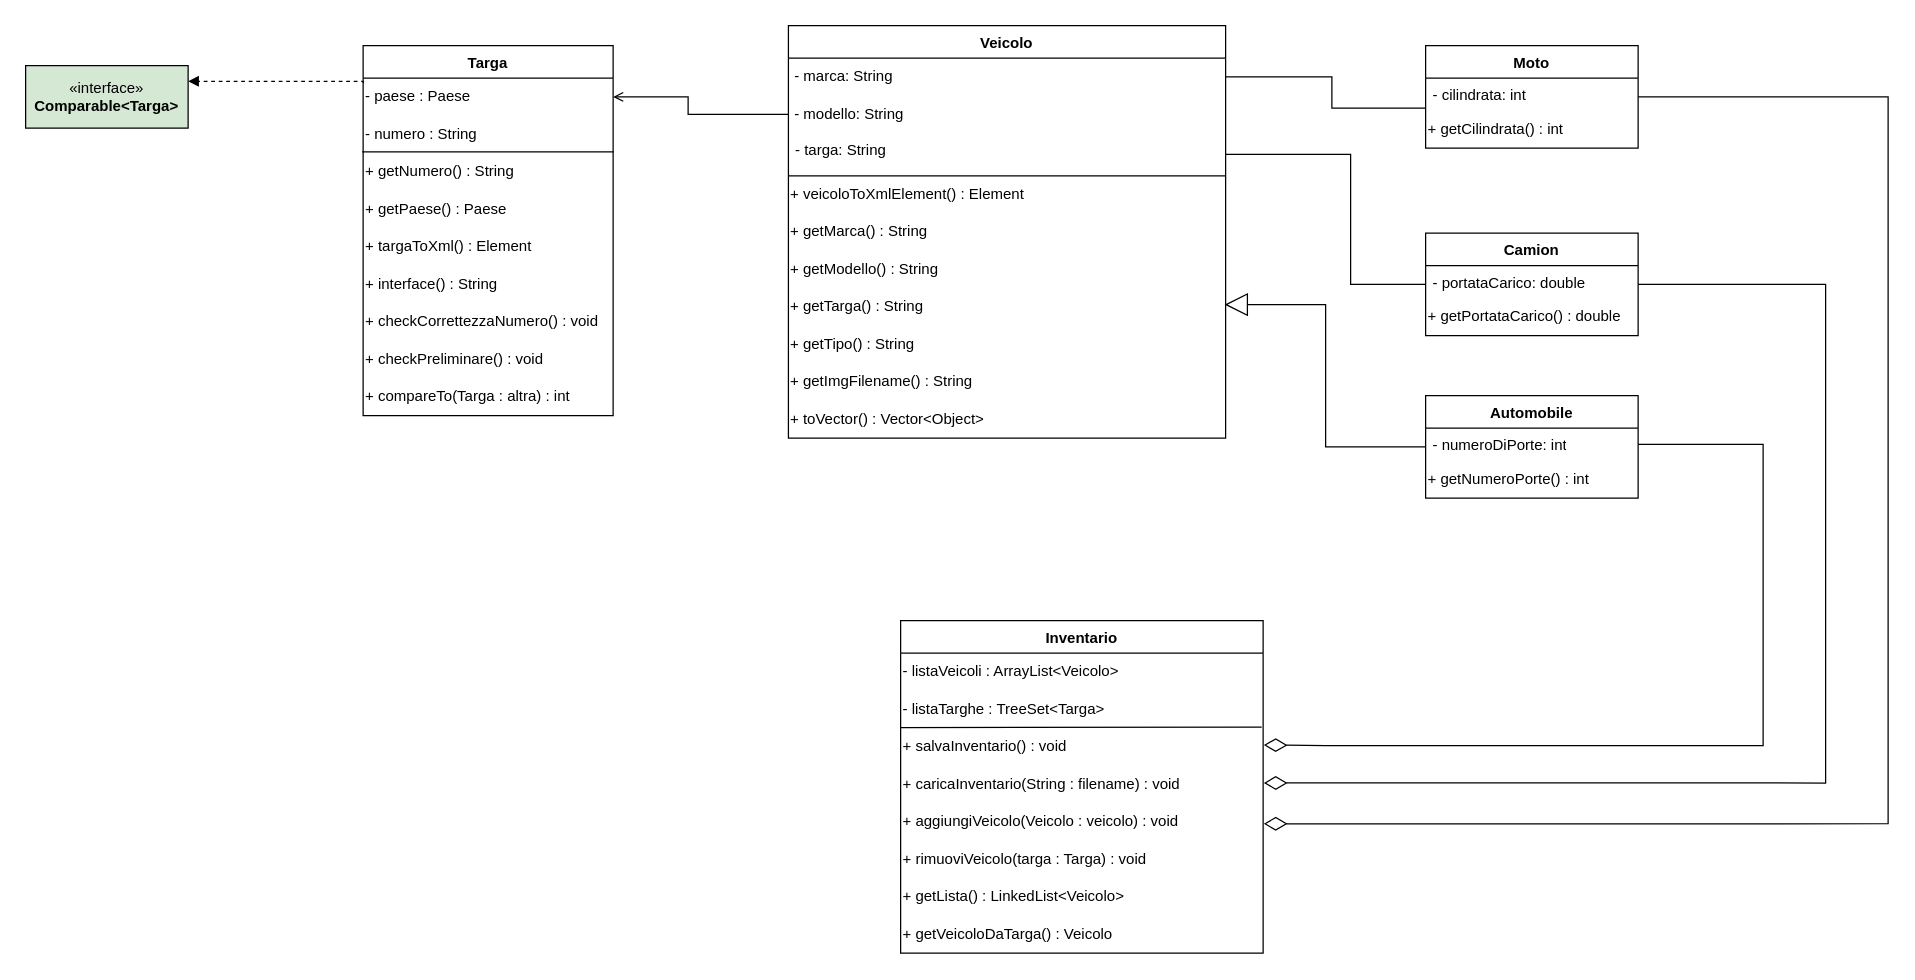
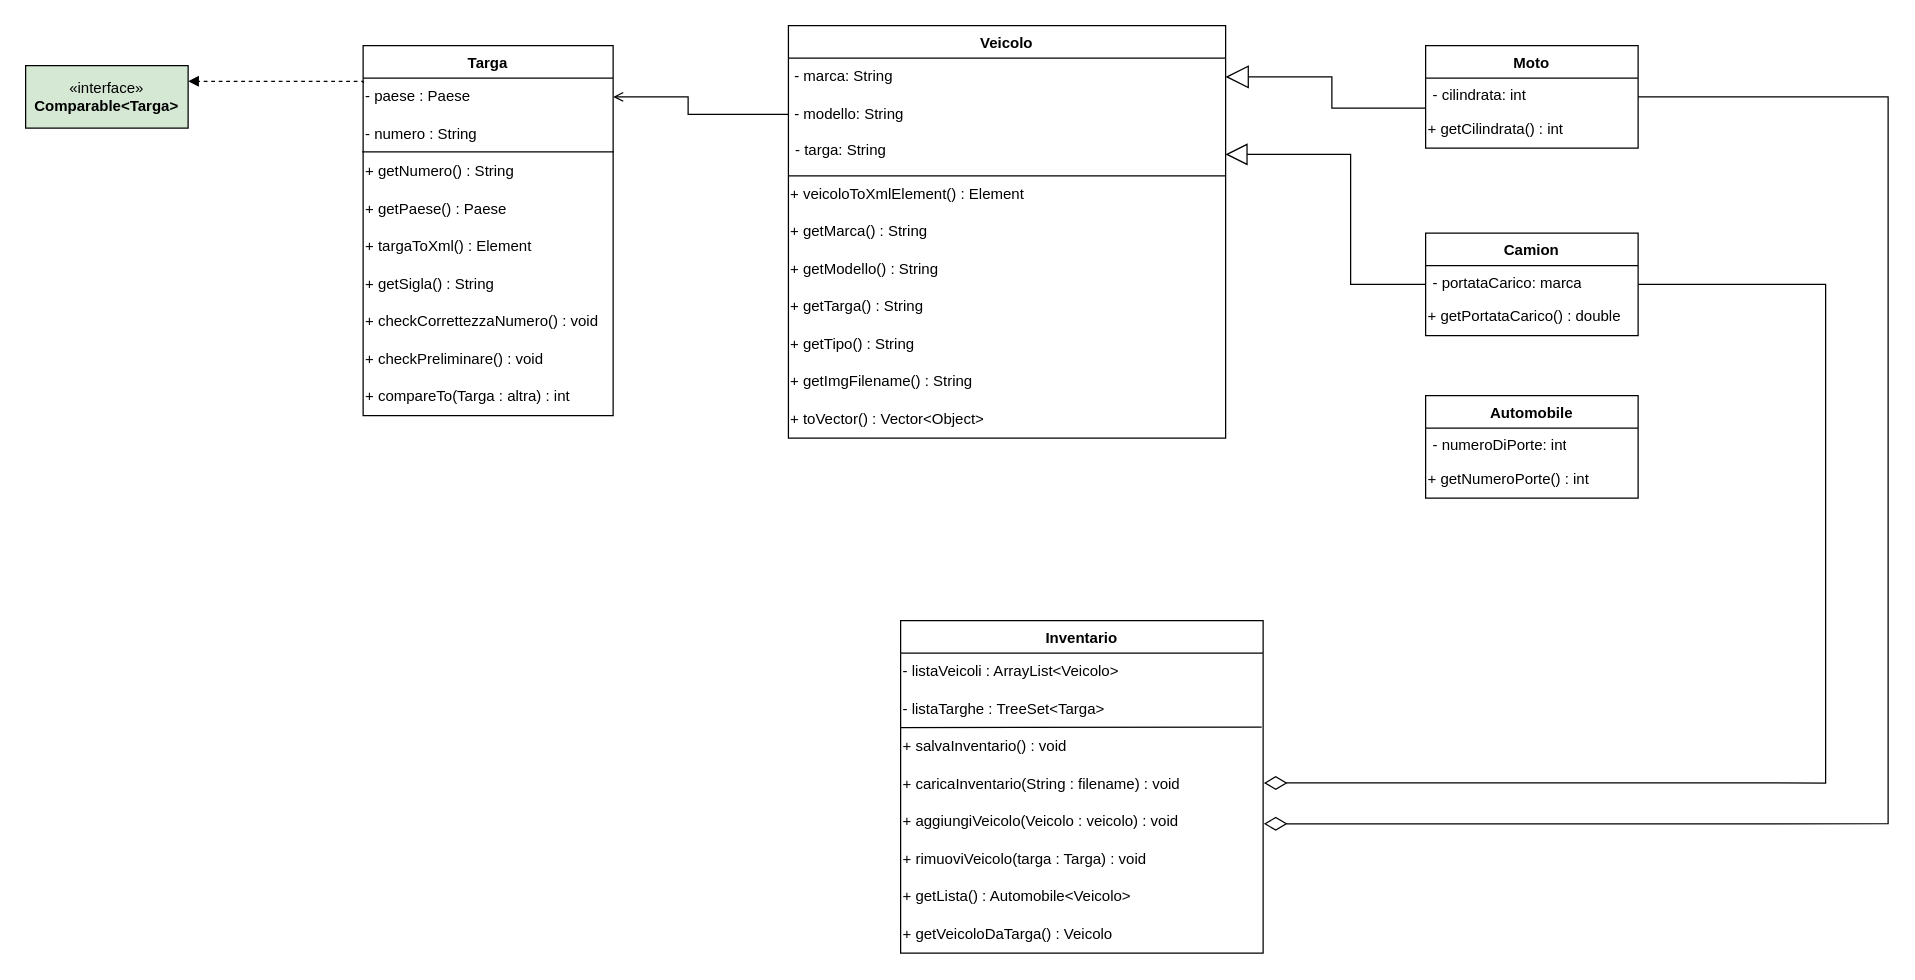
edge "- marca: String" -- "Moto": arrowhead none -> block
edge "- targa: String" -- "Camion": arrowhead none -> block
node "- portataCarico: double": label "- portataCarico: double" -> "- portataCarico: marca"
node "+ interface() : String": label "+ interface() : String" -> "+ getSigla() : String"
edge "Automobile" -> "+ getTarga() : String": removed
edge "- numeroDiPorte: int" -> "+ salvaInventario() : void": removed
node "+ getLista() : LinkedList<Veicolo>": label "+ getLista() : LinkedList<Veicolo>" -> "+ getLista() : Automobile<Veicolo>"
